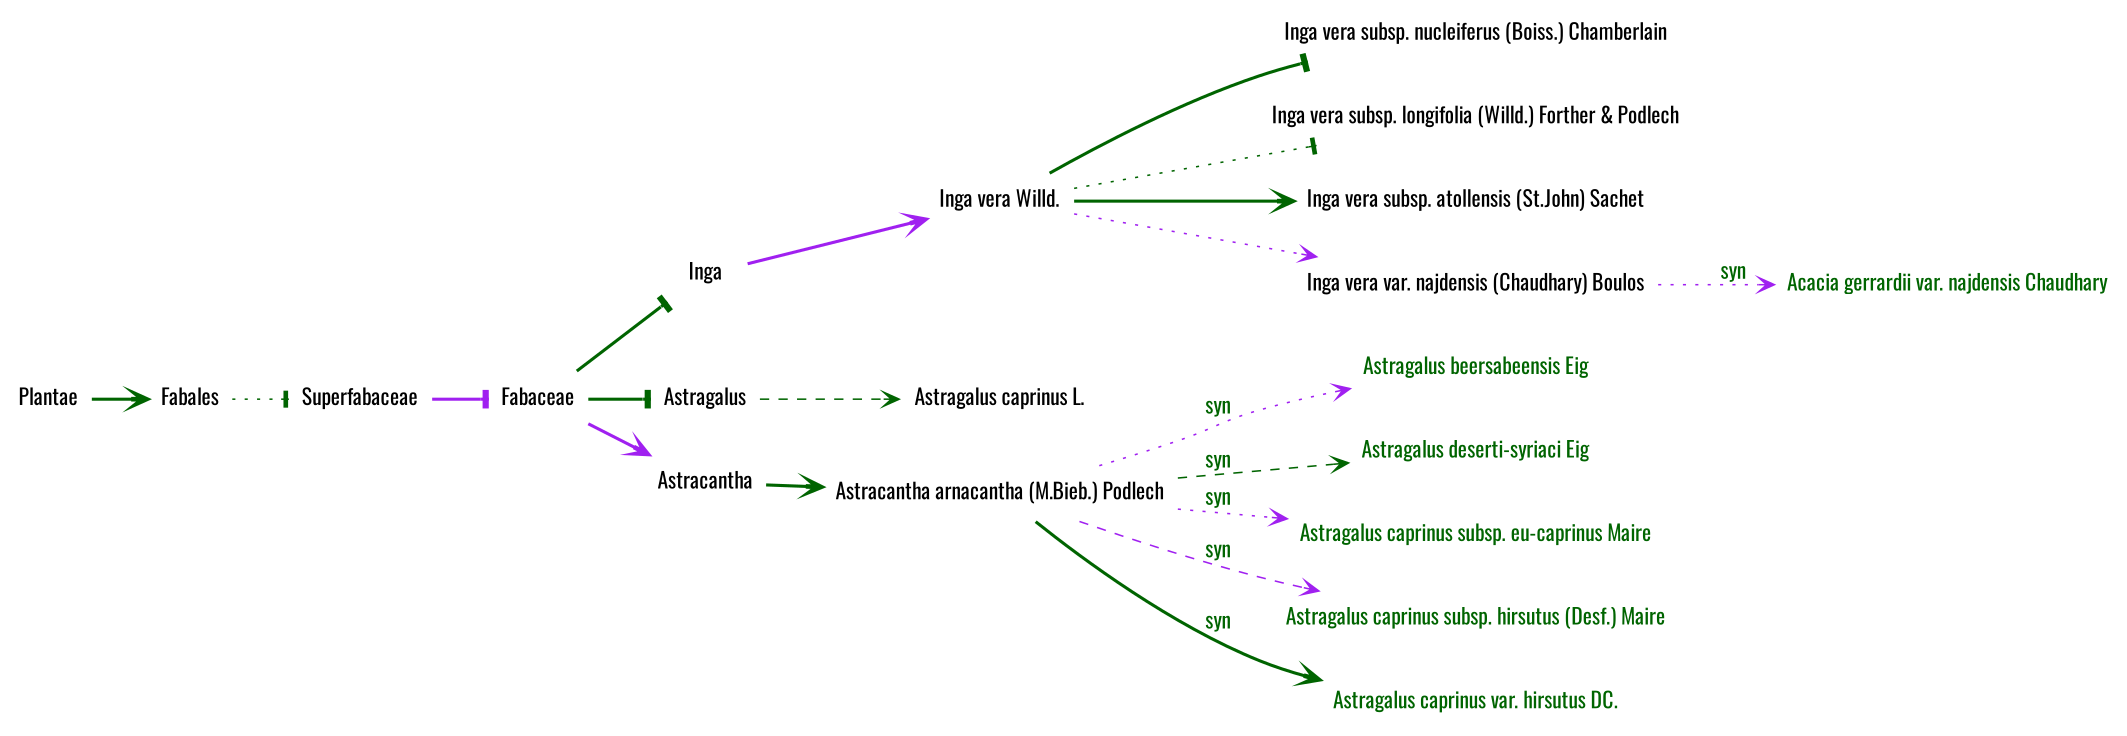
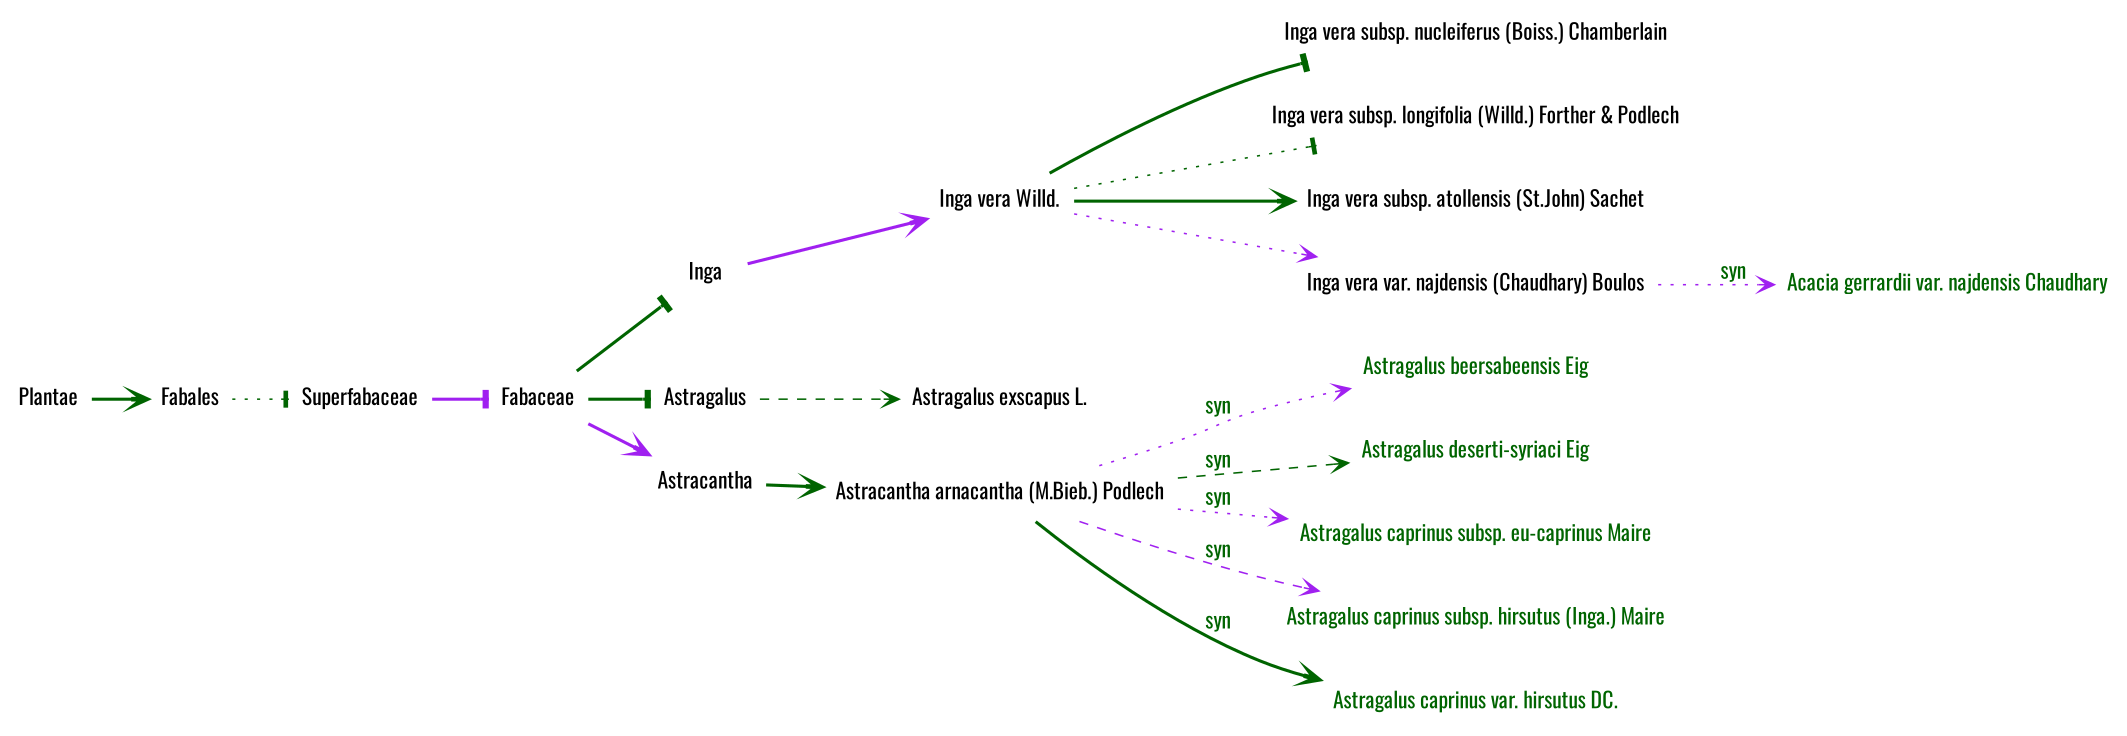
node "Astragalus caprinus L.": label "Astragalus caprinus L." -> "Astragalus exscapus L."
node "Astragalus caprinus subsp. hirsutus (Desf.) Maire": label "Astragalus caprinus subsp. hirsutus (Desf.) Maire" -> "Astragalus caprinus subsp. hirsutus (Inga.) Maire"
